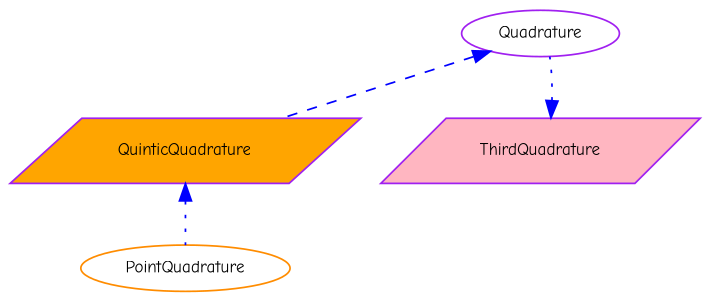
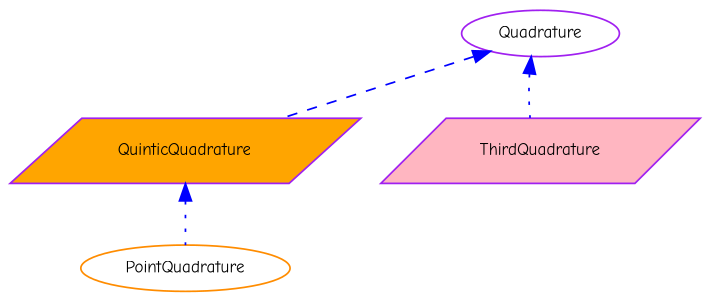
edge "Quadrature" -> "ThirdQuadrature": reversed
